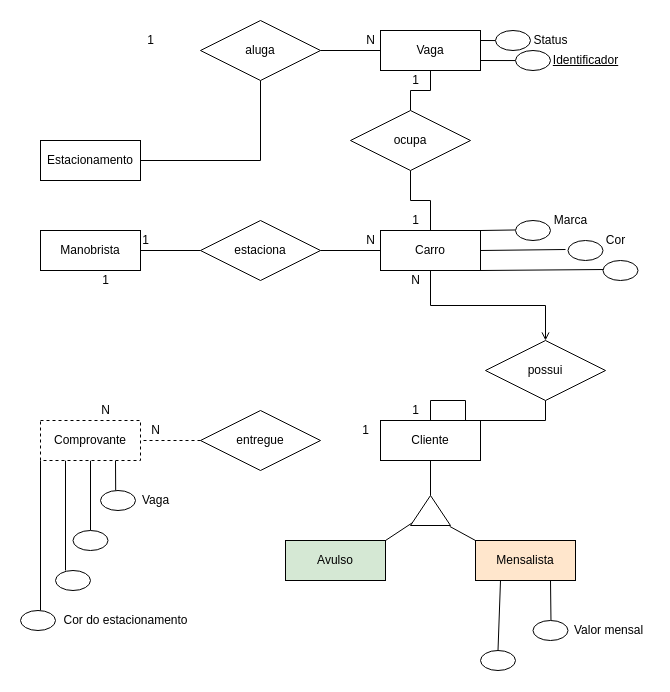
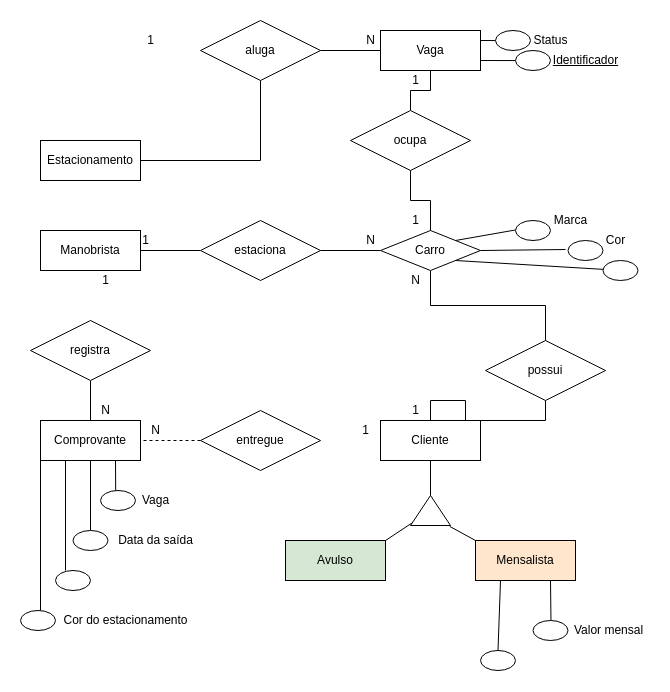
node "Carro": shape rectangle -> diamond
edge "Carro" -> "possui": arrowhead open -> none
node "registra": added
edge "registra" -- "Comprovante": added
node "Comprovante": style dashed -> solid
node "Data da saída": added
